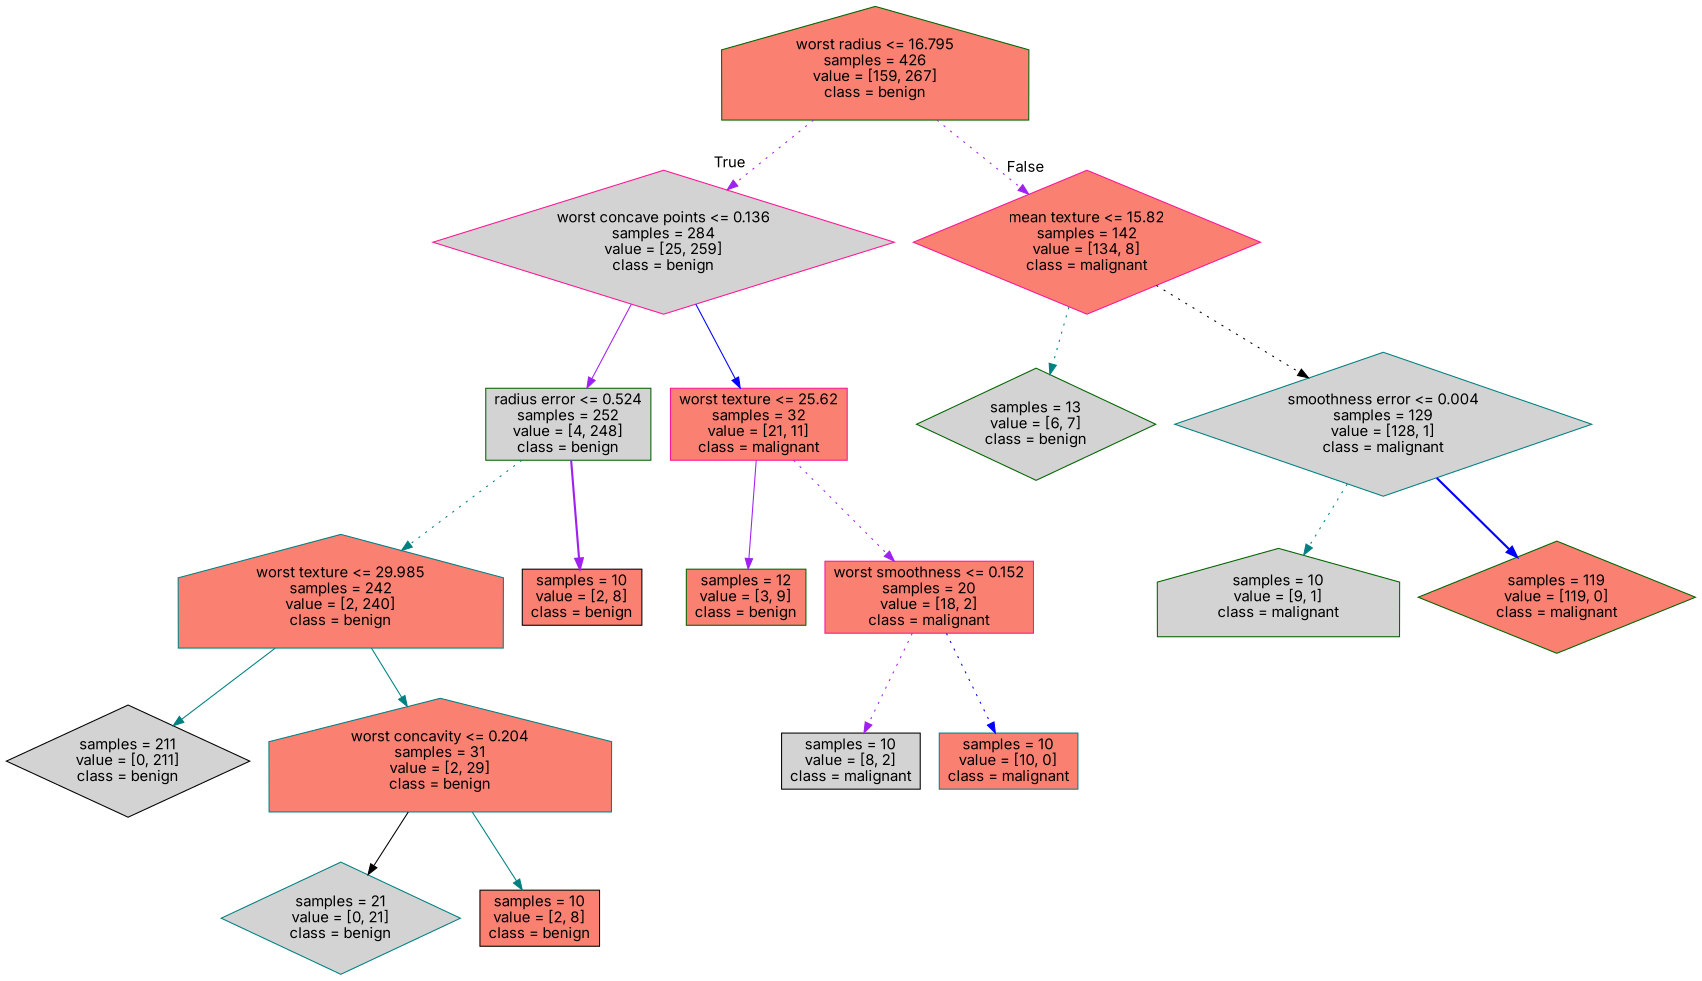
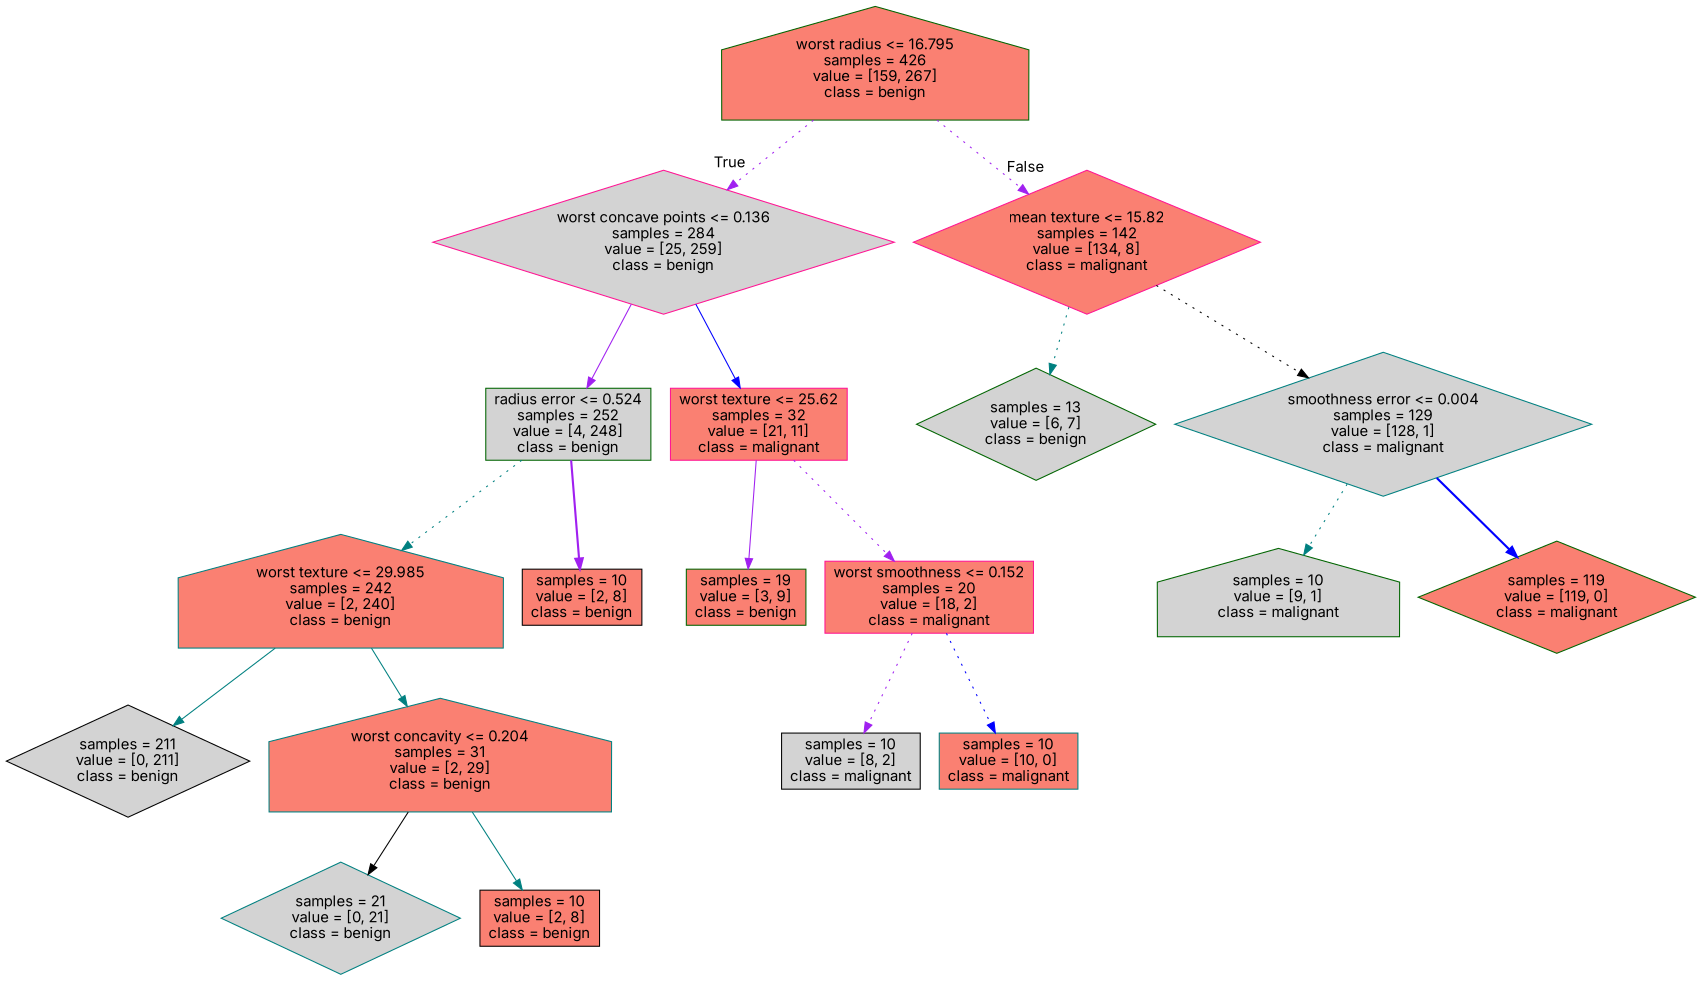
node "samples = 12 value = [3, 9] class = benign": label "samples = 12 value = [3, 9] class = benign" -> "samples = 19 value = [3, 9] class = benign"
